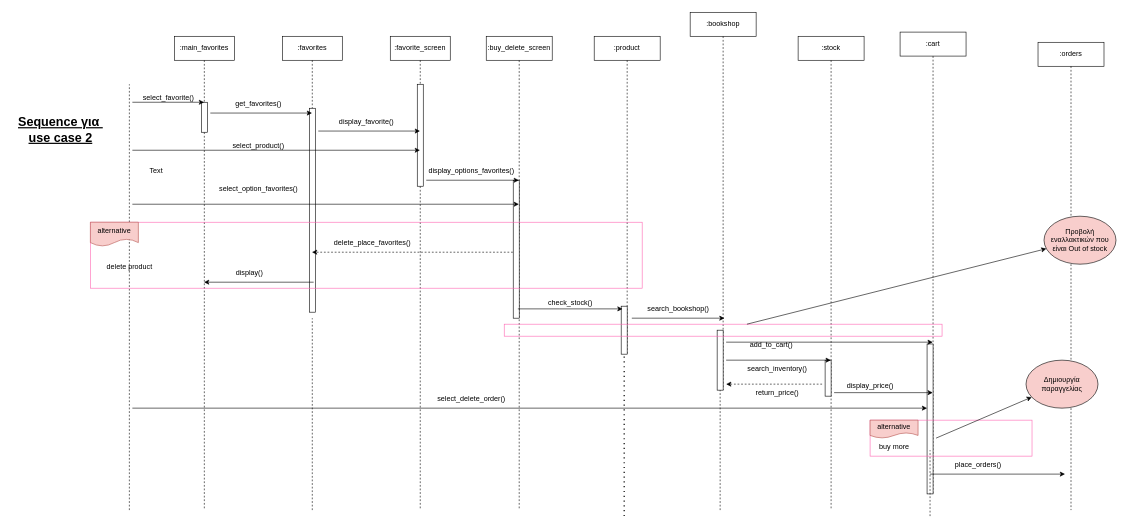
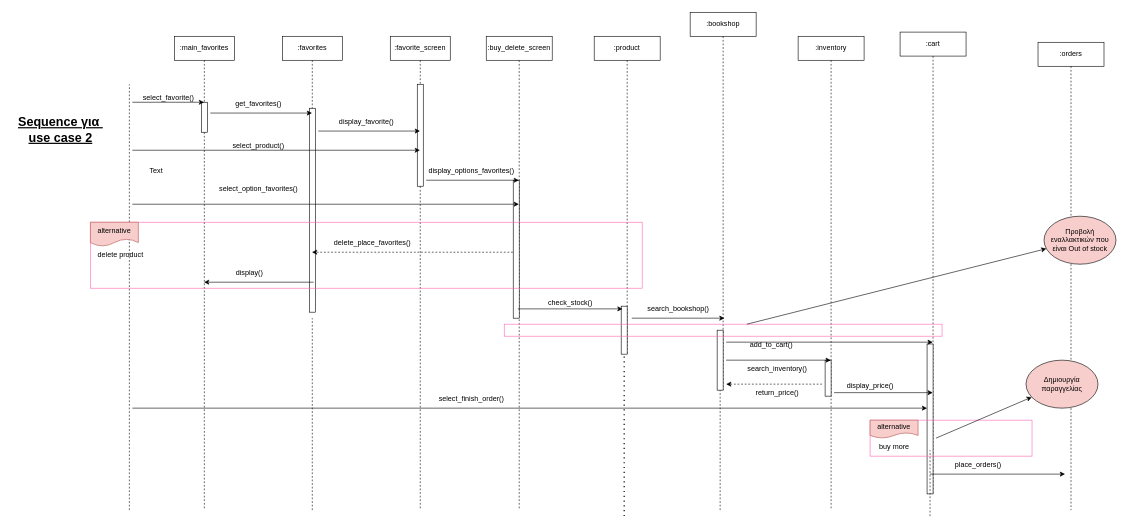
node ":stock": label ":stock" -> ":inventory"
node "delete product": moved (129, 267) -> (120, 255)
node "select_delete_order()": label "select_delete_order()" -> "select_finish_order()"
